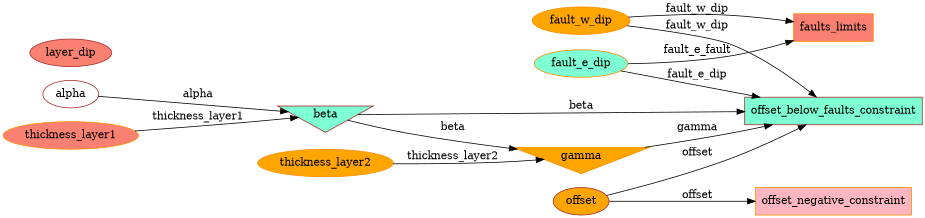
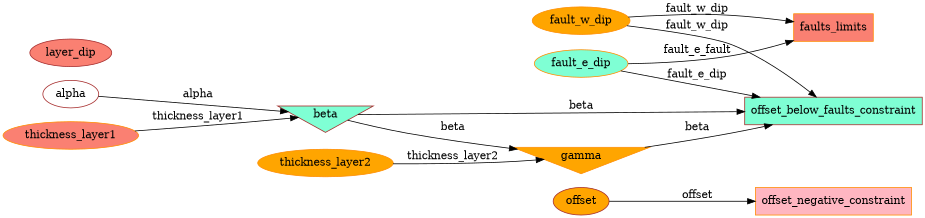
edge "gamma" -> "offset_below_faults_constraint": label "gamma" -> "beta"
edge "offset" -> "offset_below_faults_constraint": removed, label "offset"
